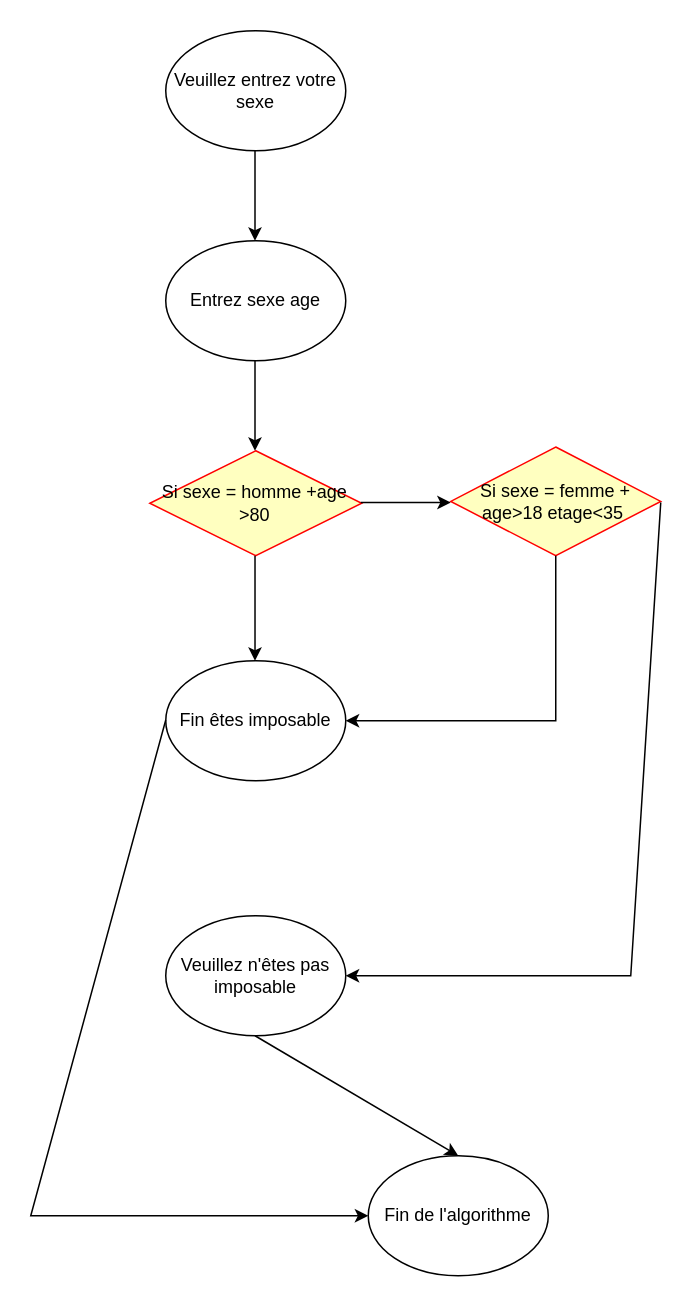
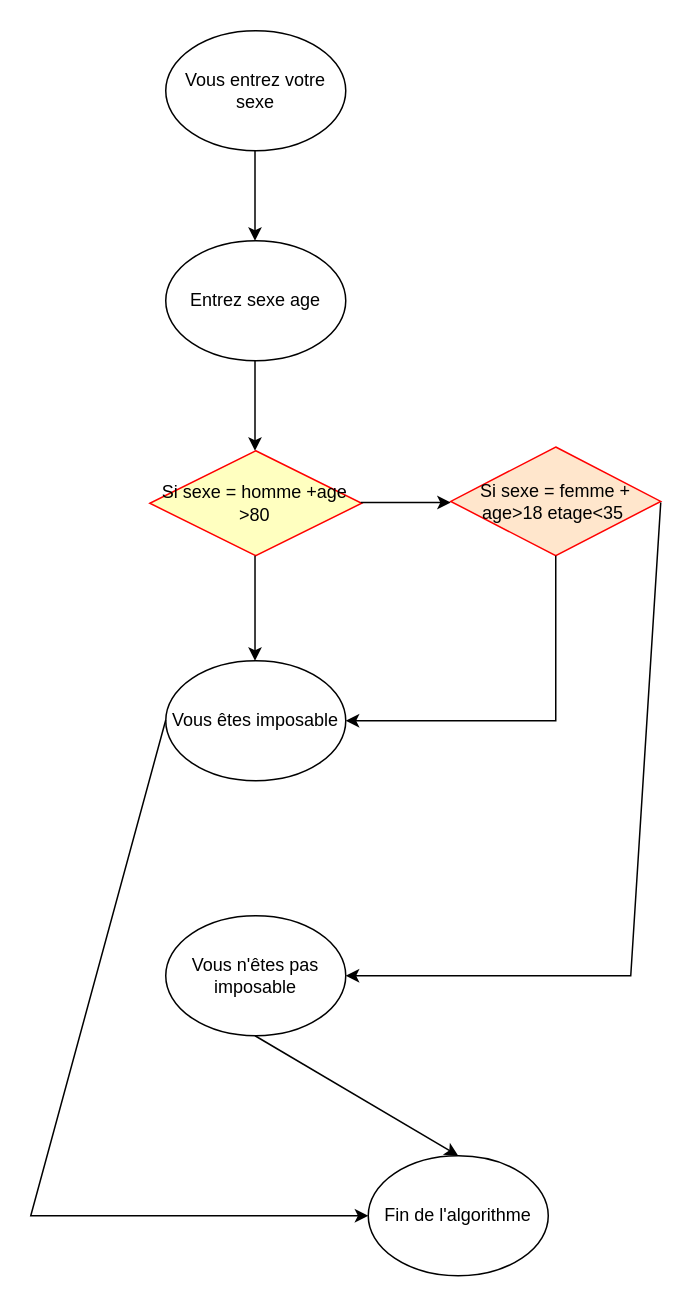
node "Veuillez entrez votre sexe": label "Veuillez entrez votre sexe" -> "Vous entrez votre sexe"
node "Si sexe = femme + age>18 etage<35": fillcolor #ffffc0 -> #ffe6cc
node "Fin êtes imposable": label "Fin êtes imposable" -> "Vous êtes imposable"
node "Veuillez n'êtes pas imposable": label "Veuillez n'êtes pas imposable" -> "Vous n'êtes pas imposable"
